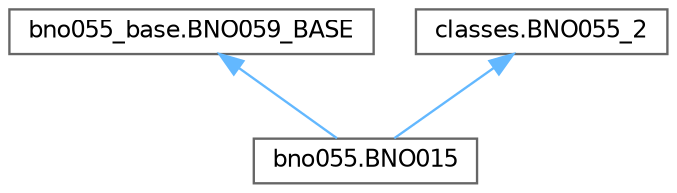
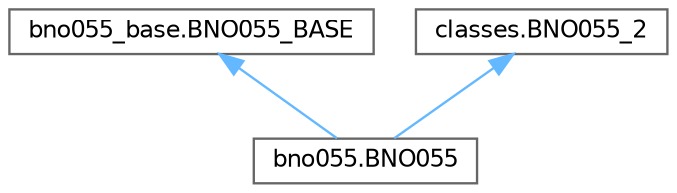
node "bno055_base.BNO059_BASE": label "bno055_base.BNO059_BASE" -> "bno055_base.BNO055_BASE"
node "bno055.BNO015": label "bno055.BNO015" -> "bno055.BNO055"
